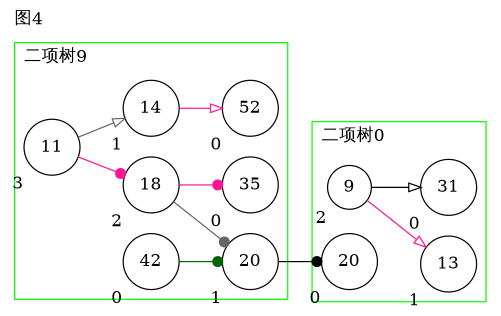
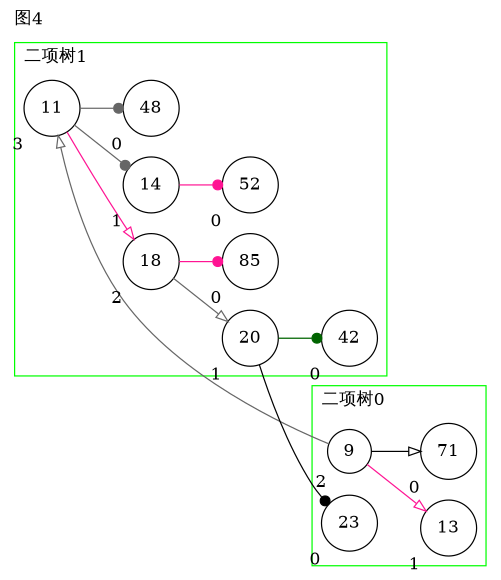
cluster "二项树9": label "二项树9" -> "二项树1"
node "48 0": added
edge "14 1" -> "52 0": arrowhead onormal -> dot
edge "11 3" -> "14 1": arrowhead onormal -> dot
edge "11 3" -> "18 2": arrowhead dot -> onormal
node "35 0": label "35 0" -> "85 0"
node "31 0": label "31 0" -> "71 0"
edge "18 2" -> "20 1": arrowhead dot -> onormal
edge "42 0" -> "20 1": reversed
node "20 0": label "20 0" -> "23 0"
edge "9 2" -> "11 3": added
